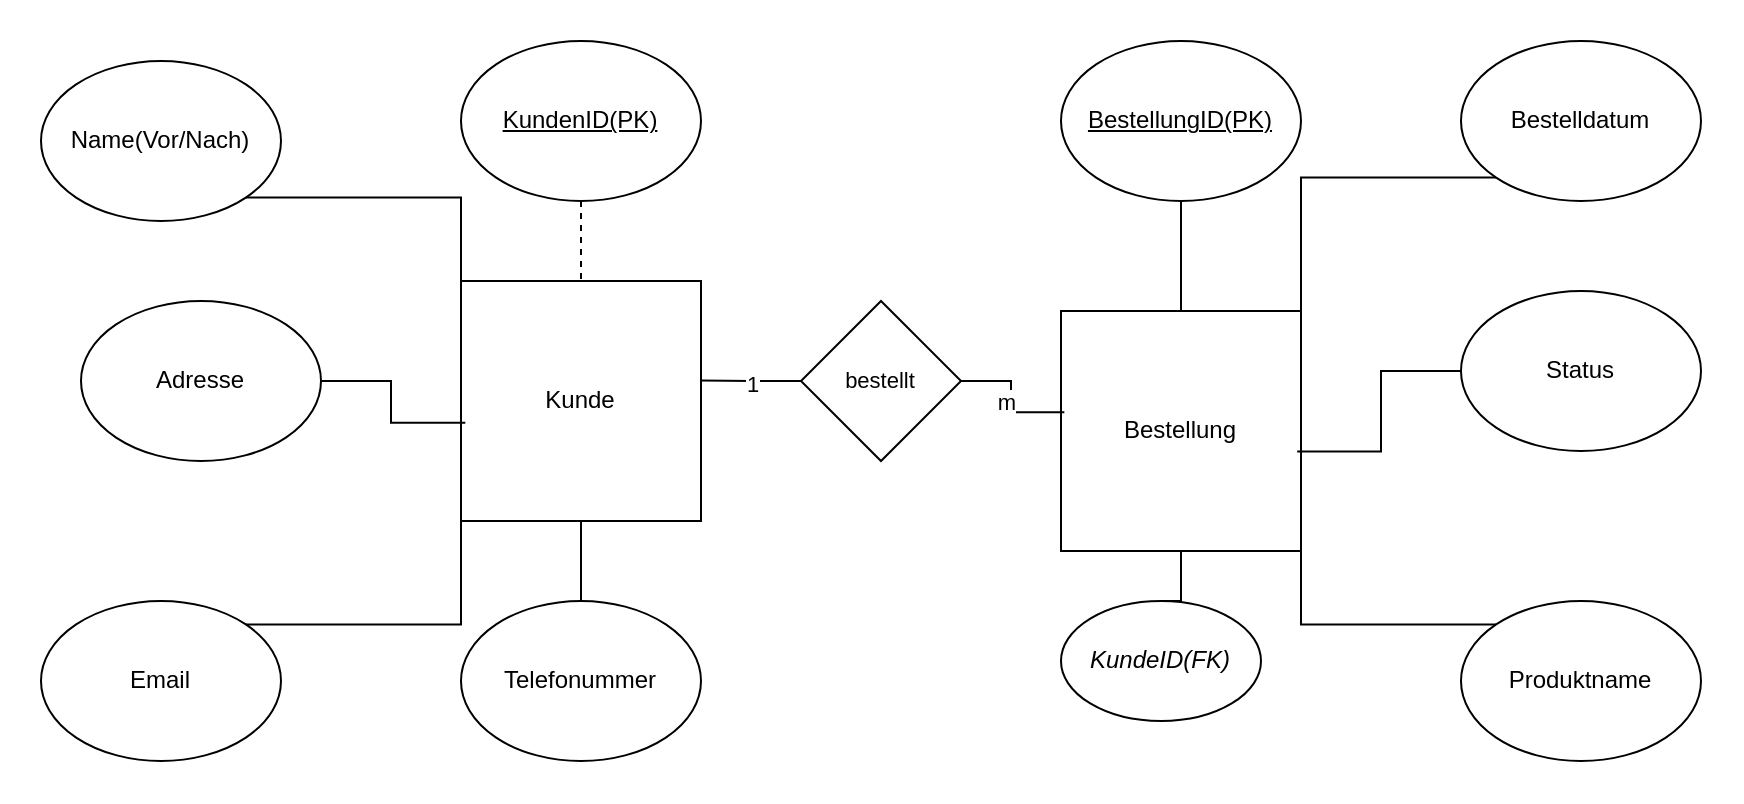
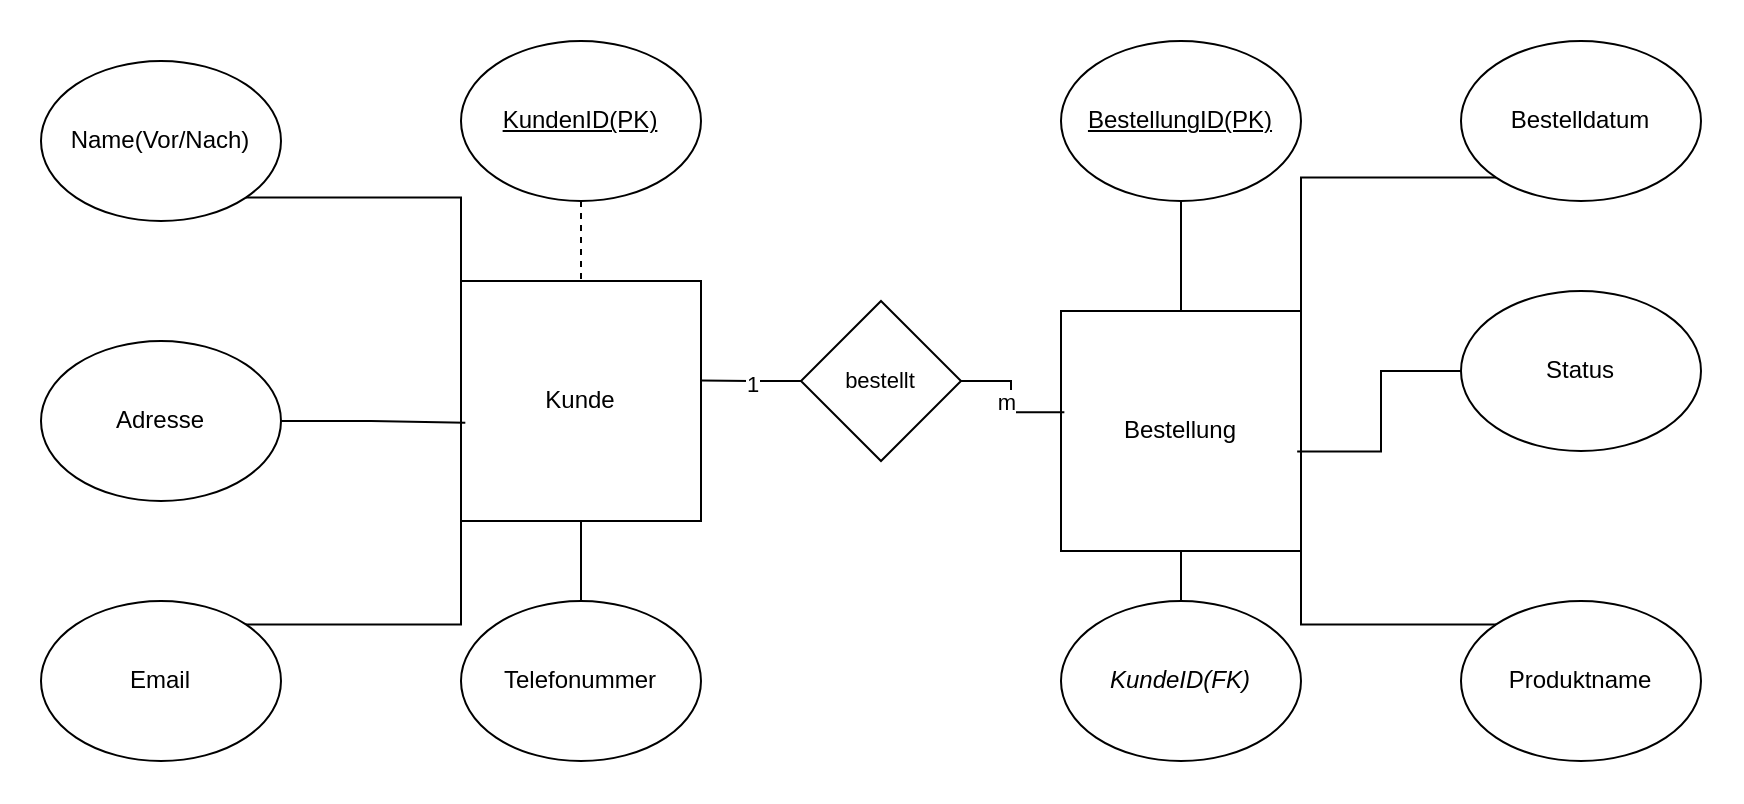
node "Adresse": moved (201, 381) -> (161, 421)
node "KundeID(FK)": size 200x120 -> 240x160
